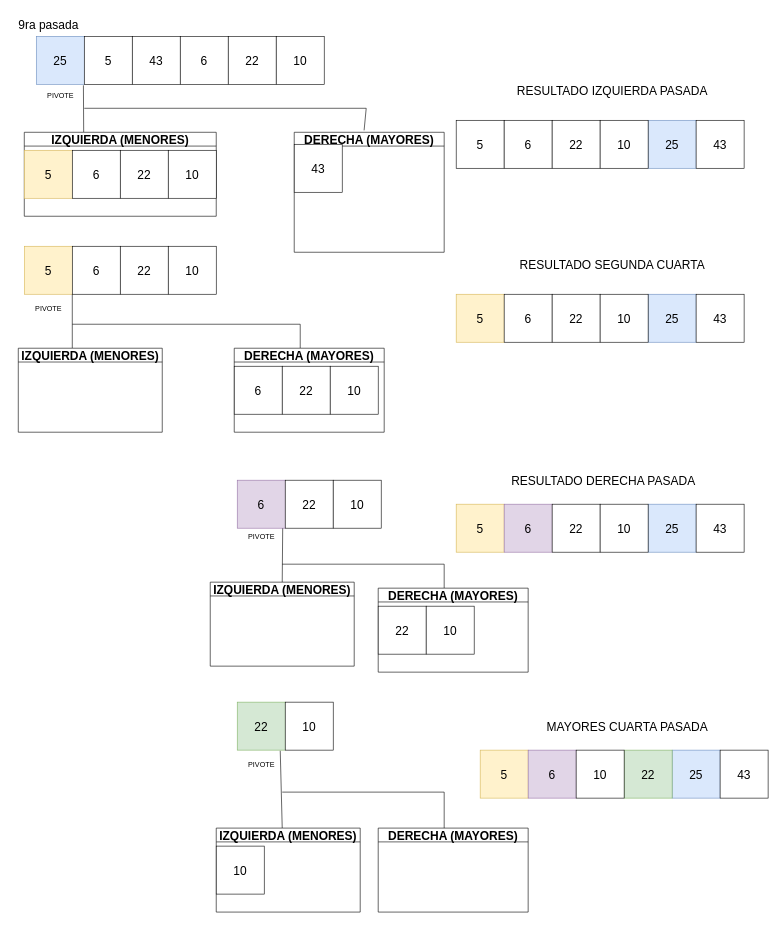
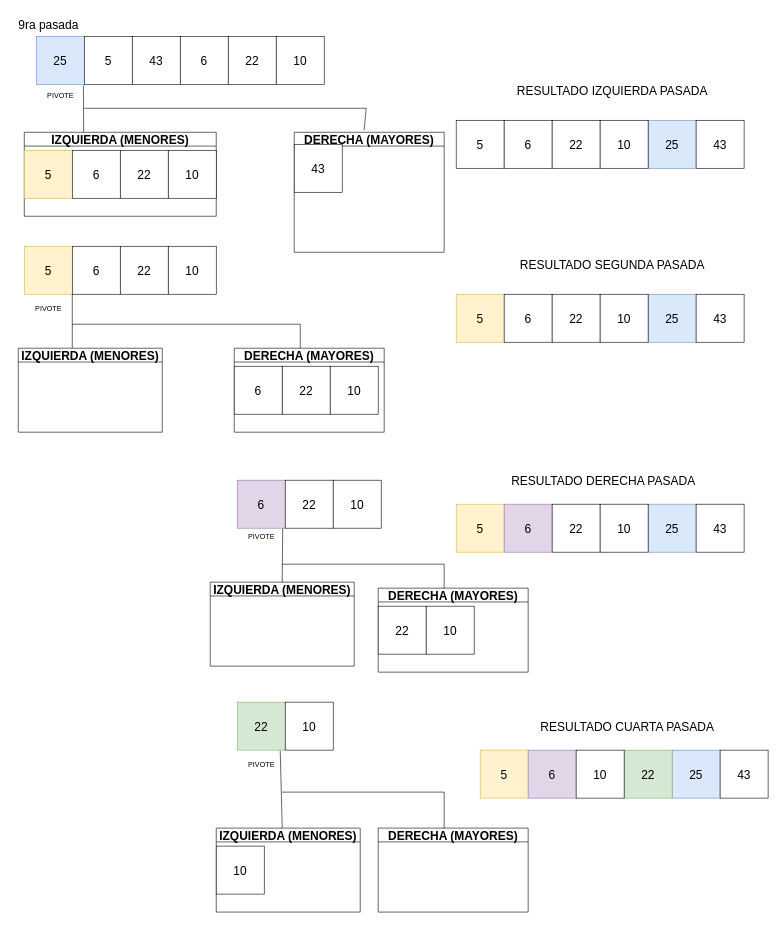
node "RESULTADO SEGUNDA CUARTA": label "RESULTADO SEGUNDA CUARTA" -> "RESULTADO SEGUNDA PASADA"
node "MAYORES CUARTA PASADA": label "MAYORES CUARTA PASADA" -> "RESULTADO CUARTA PASADA"
